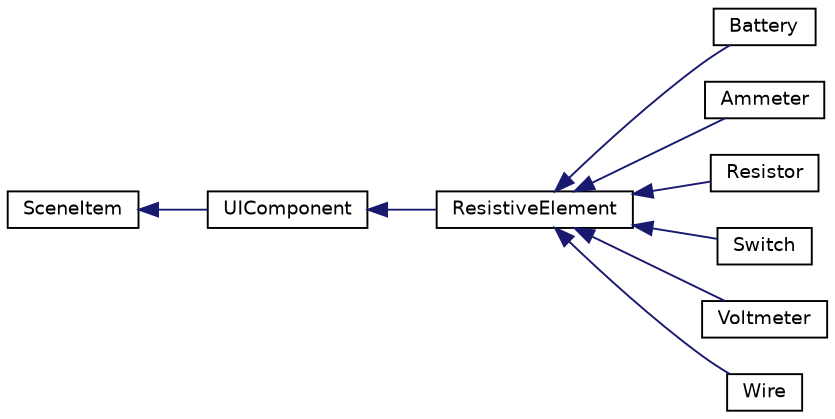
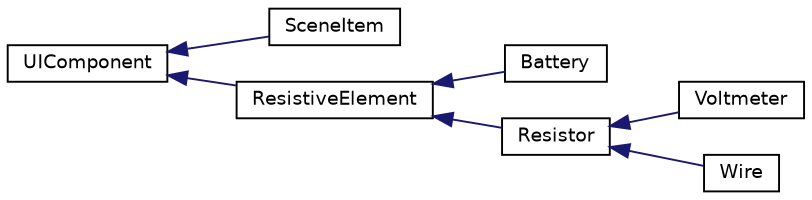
node "Ammeter": removed
edge "UIComponent" -> "SceneItem": reversed
node "Switch": removed
edge "Voltmeter" -> "ResistiveElement": now "Voltmeter" -> "Resistor"
edge "Wire" -> "ResistiveElement": now "Wire" -> "Resistor"
